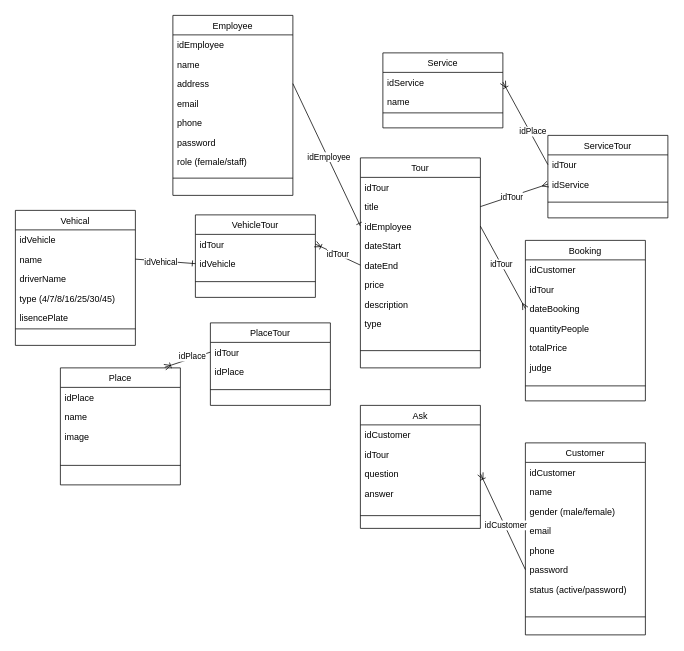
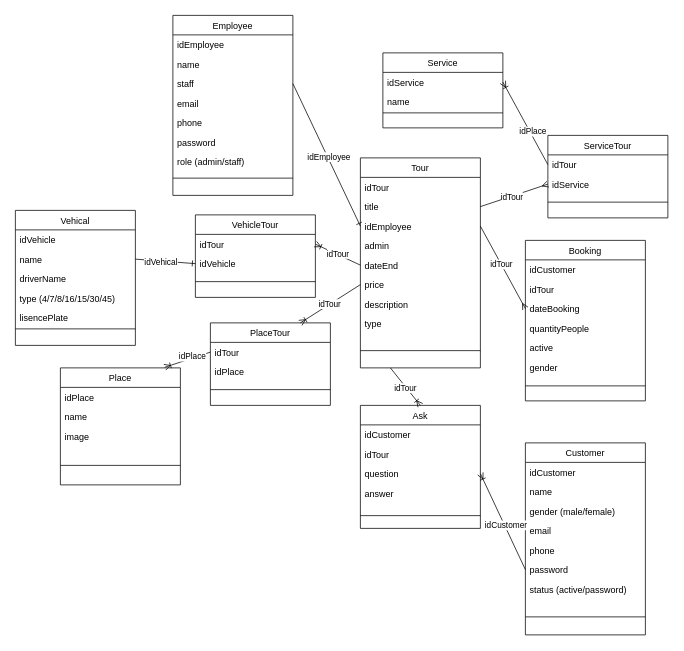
node "address": label "address" -> "staff"
node "role (female/staff)": label "role (female/staff)" -> "role (admin/staff)"
node "dateStart": label "dateStart" -> "admin"
node "type (4/7/8/16/25/30/45)": label "type (4/7/8/16/25/30/45)" -> "type (4/7/8/16/15/30/45)"
edge "price" -> "PlaceTour": added, label "idTour"
node "totalPrice": label "totalPrice" -> "active"
node "judge": label "judge" -> "gender"
edge "Tour" -> "Ask": added, label "idTour"
